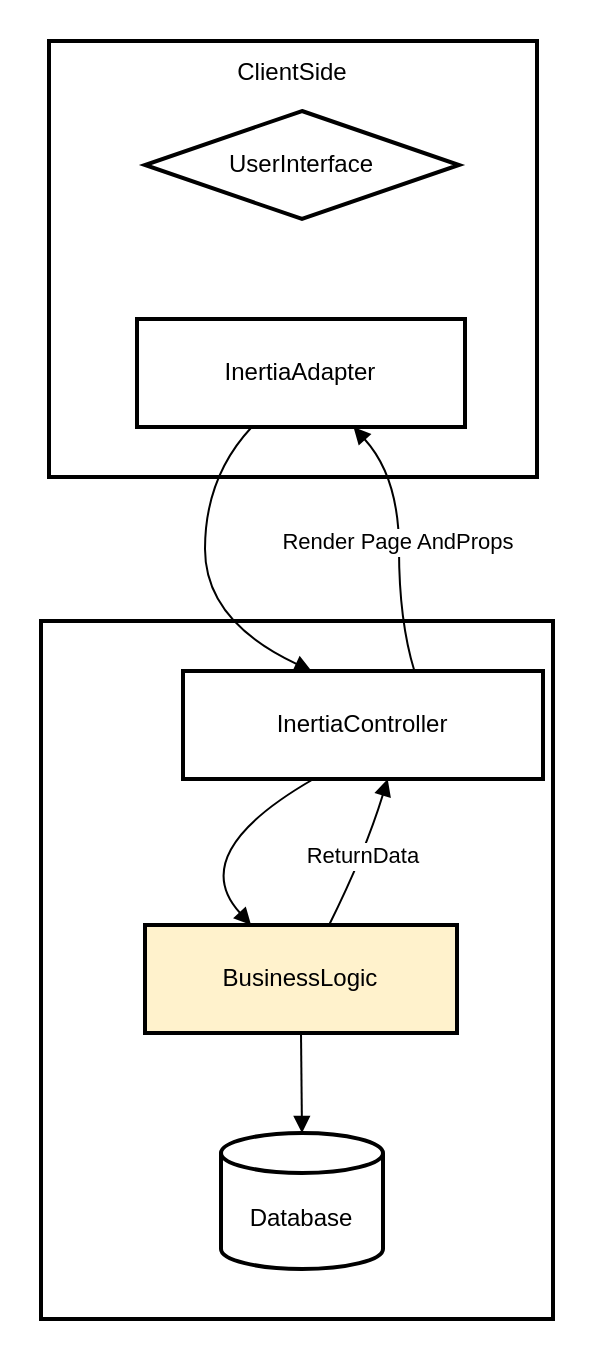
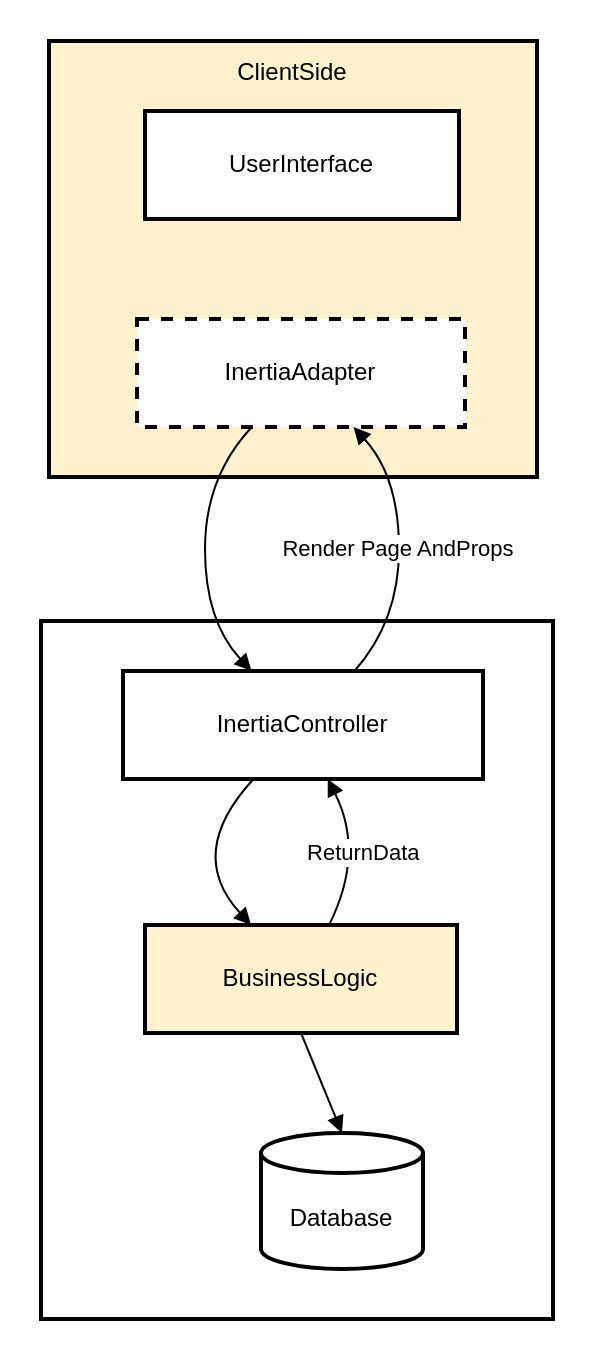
node "UserInterface": shape diamond -> rectangle
node "ClientSide": fillcolor #ffffff -> #fff2cc
node "InertiaAdapter": style solid -> dashed
node "InertiaController": moved (363, 725) -> (303, 725)
node "Database": moved (302, 1201) -> (342, 1201)
